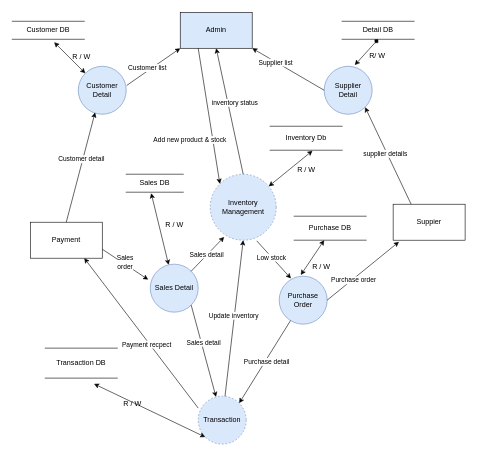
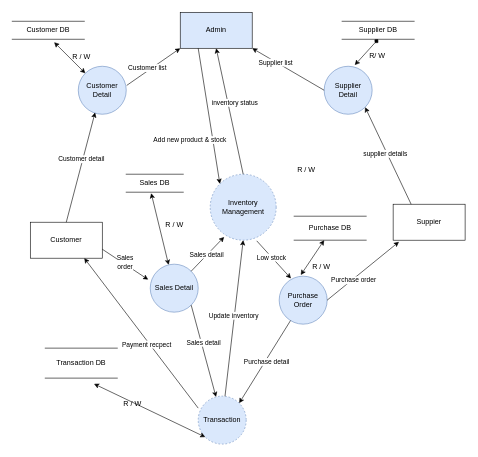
node "Detail DB": label "Detail DB" -> "Supplier DB"
node "Inventory Db": removed
edge "Inventory Db" -- "Inventory Management": removed
node "Payment": label "Payment" -> "Customer"
